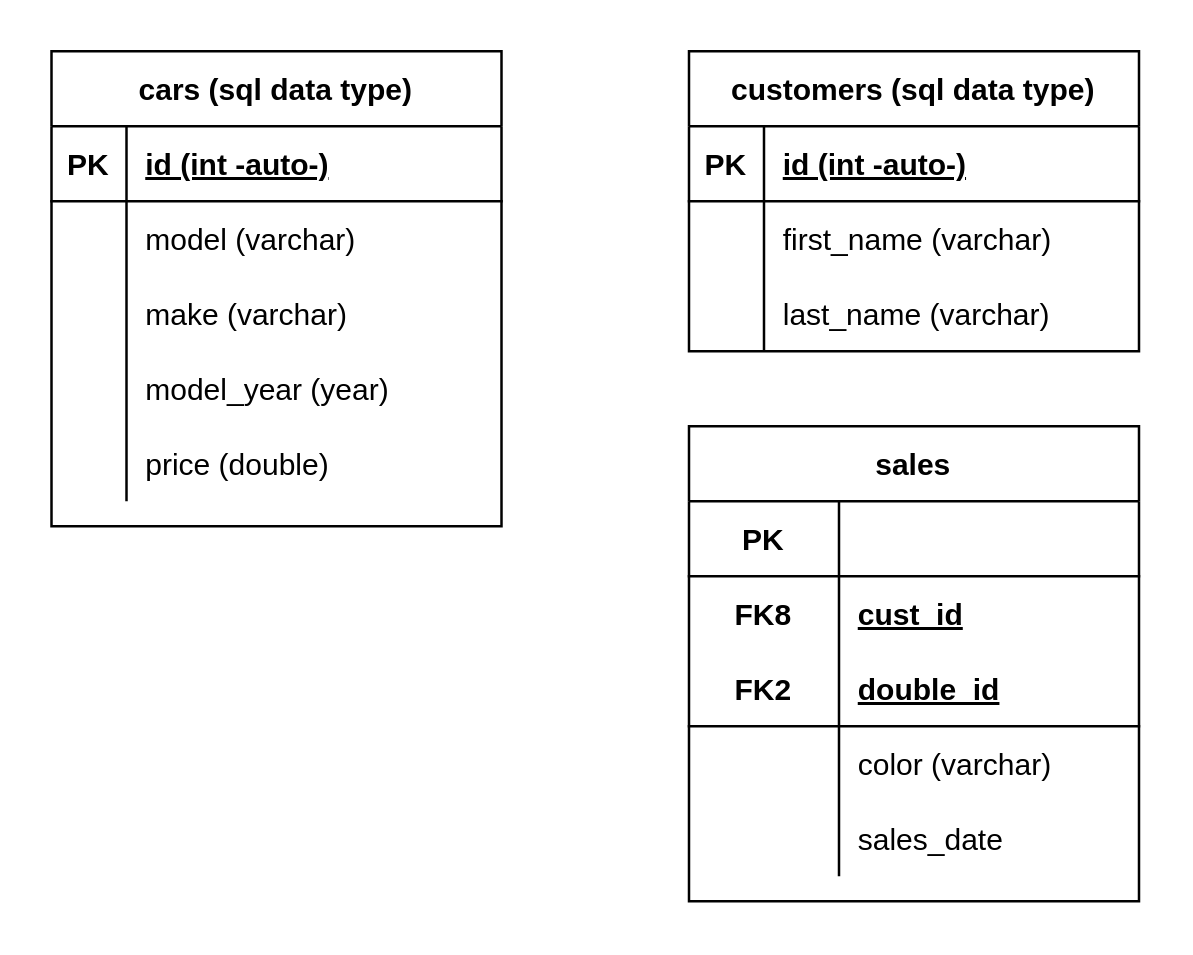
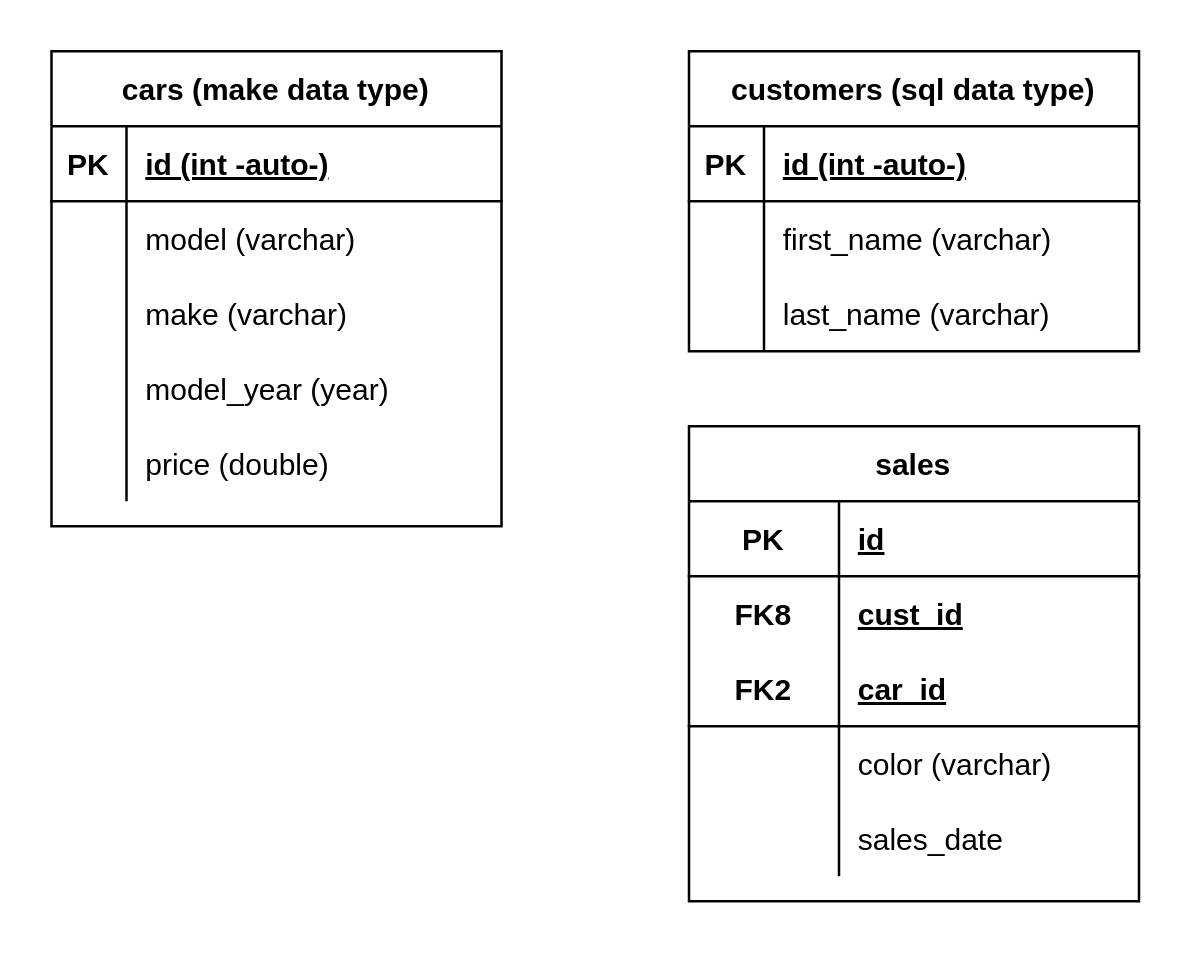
node "cars (sql data type)": label "cars (sql data type)" -> "cars (make data type)"
node "id": added
node "double_id": label "double_id" -> "car_id"
